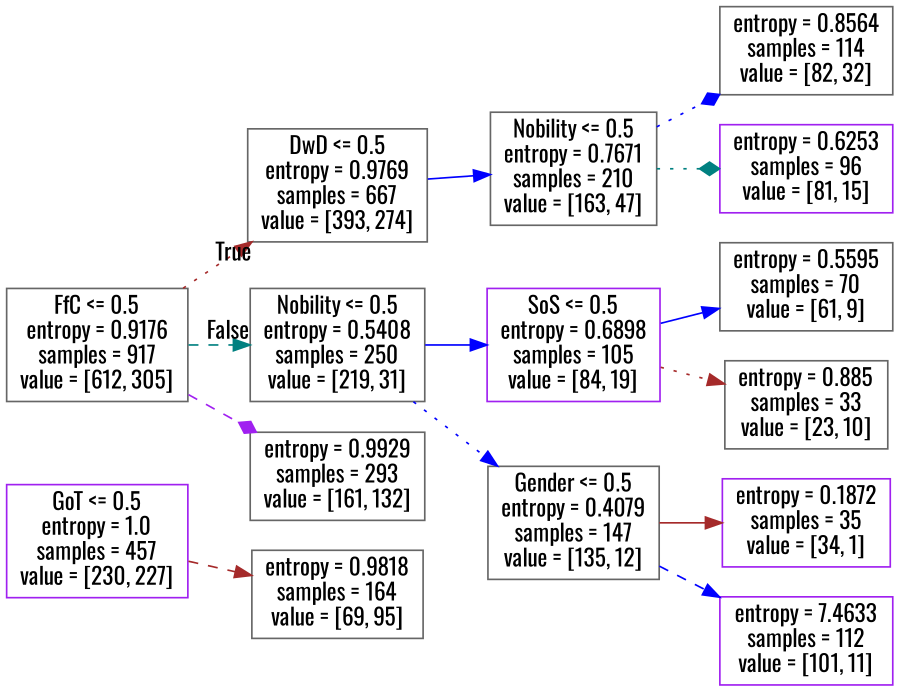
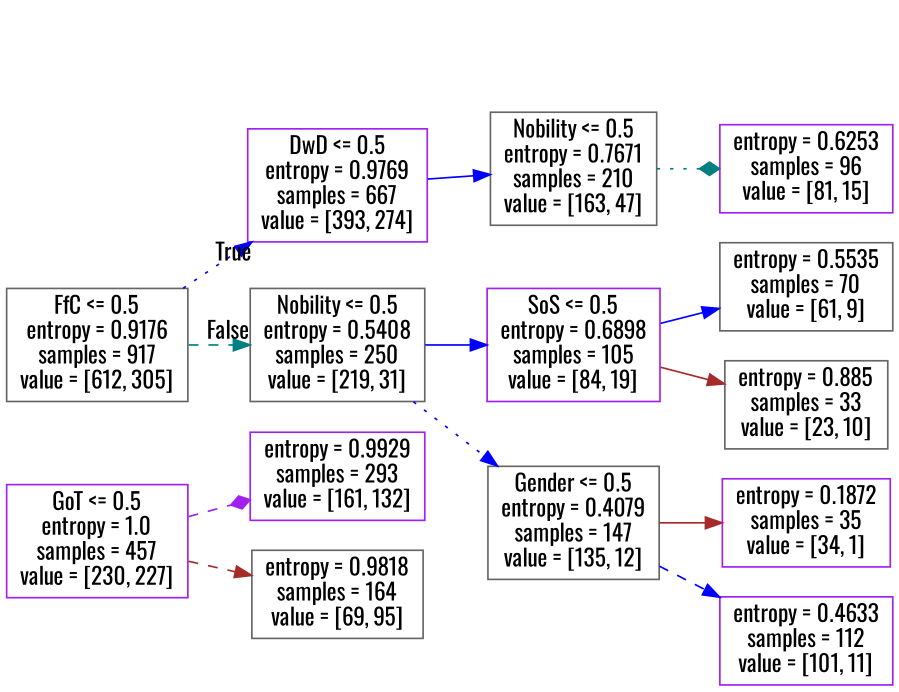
node "entropy = 0.8564 samples = 114 value = [82, 32]": removed
node "DwD <= 0.5 entropy = 0.9769 samples = 667 value = [393, 274]": color gray40 -> purple
edge "FfC <= 0.5 entropy = 0.9176 samples = 917 value = [612, 305]" -> "DwD <= 0.5 entropy = 0.9769 samples = 667 value = [393, 274]": color brown -> blue
node "entropy = 0.5595 samples = 70 value = [61, 9]": label "entropy = 0.5595 samples = 70 value = [61, 9]" -> "entropy = 0.5535 samples = 70 value = [61, 9]"
edge "SoS <= 0.5 entropy = 0.6898 samples = 105 value = [84, 19]" -> "entropy = 0.885 samples = 33 value = [23, 10]": style dotted -> solid
edge "FfC <= 0.5 entropy = 0.9176 samples = 917 value = [612, 305]" -> "entropy = 0.9929 samples = 293 value = [161, 132]": now "GoT <= 0.5 entropy = 1.0 samples = 457 value = [230, 227]" -> "entropy = 0.9929 samples = 293 value = [161, 132]"
node "entropy = 0.9929 samples = 293 value = [161, 132]": color gray40 -> purple
node "entropy = 7.4633 samples = 112 value = [101, 11]": label "entropy = 7.4633 samples = 112 value = [101, 11]" -> "entropy = 0.4633 samples = 112 value = [101, 11]"
